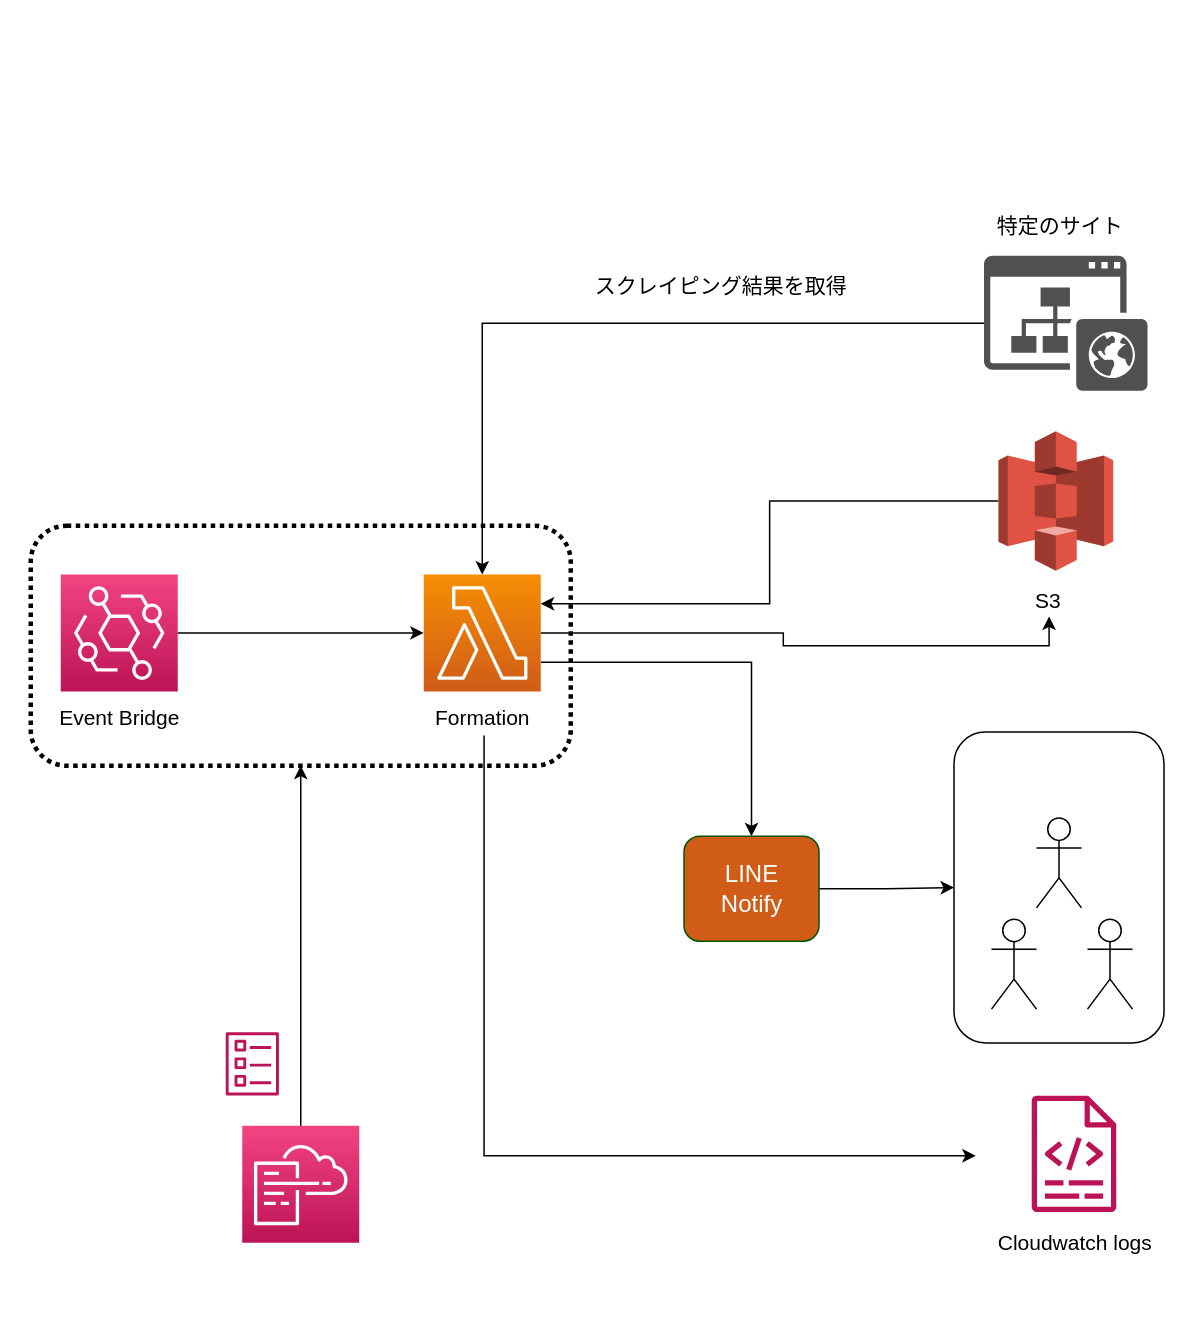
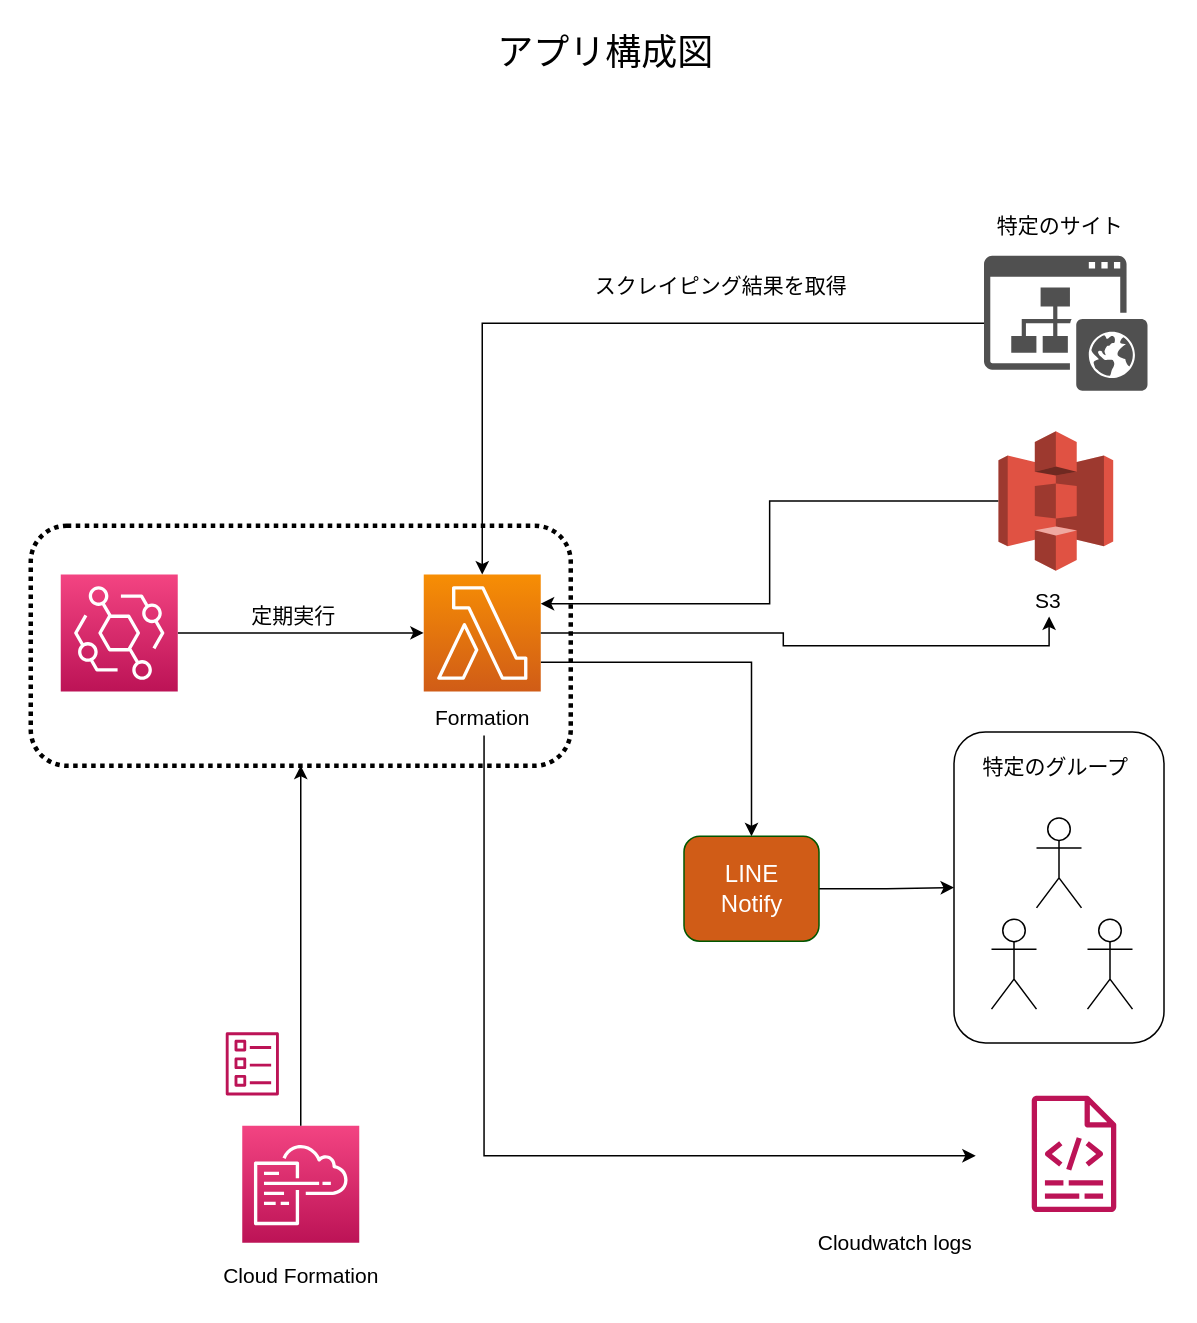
node "アプリ構成図": added
node "定期実行": added
node "Event Bridge": removed
node "特定のグループ": added
node "Cloudwatch logs": moved (1074, 1242) -> (894, 1242)
node "Cloud Formation": added
